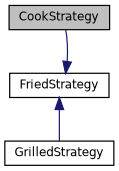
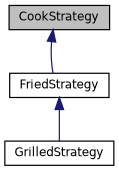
edge "CookStrategy" -> "FriedStrategy": reversed
